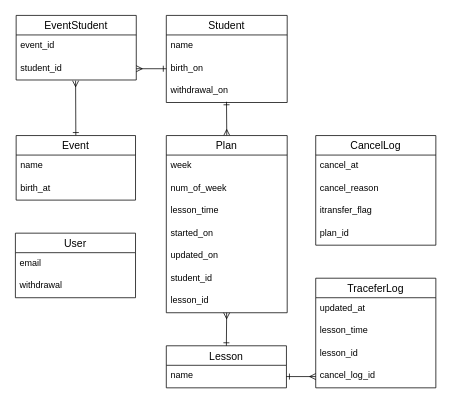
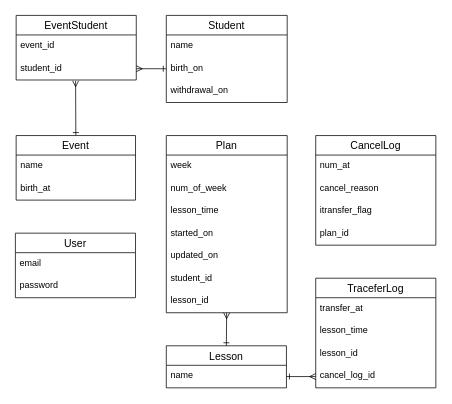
edge "withdrawal_on" -- "Plan": removed
node "cancel_at": label "cancel_at" -> "num_at"
node "withdrawal": label "withdrawal" -> "password"
node "updated_at": label "updated_at" -> "transfer_at"
